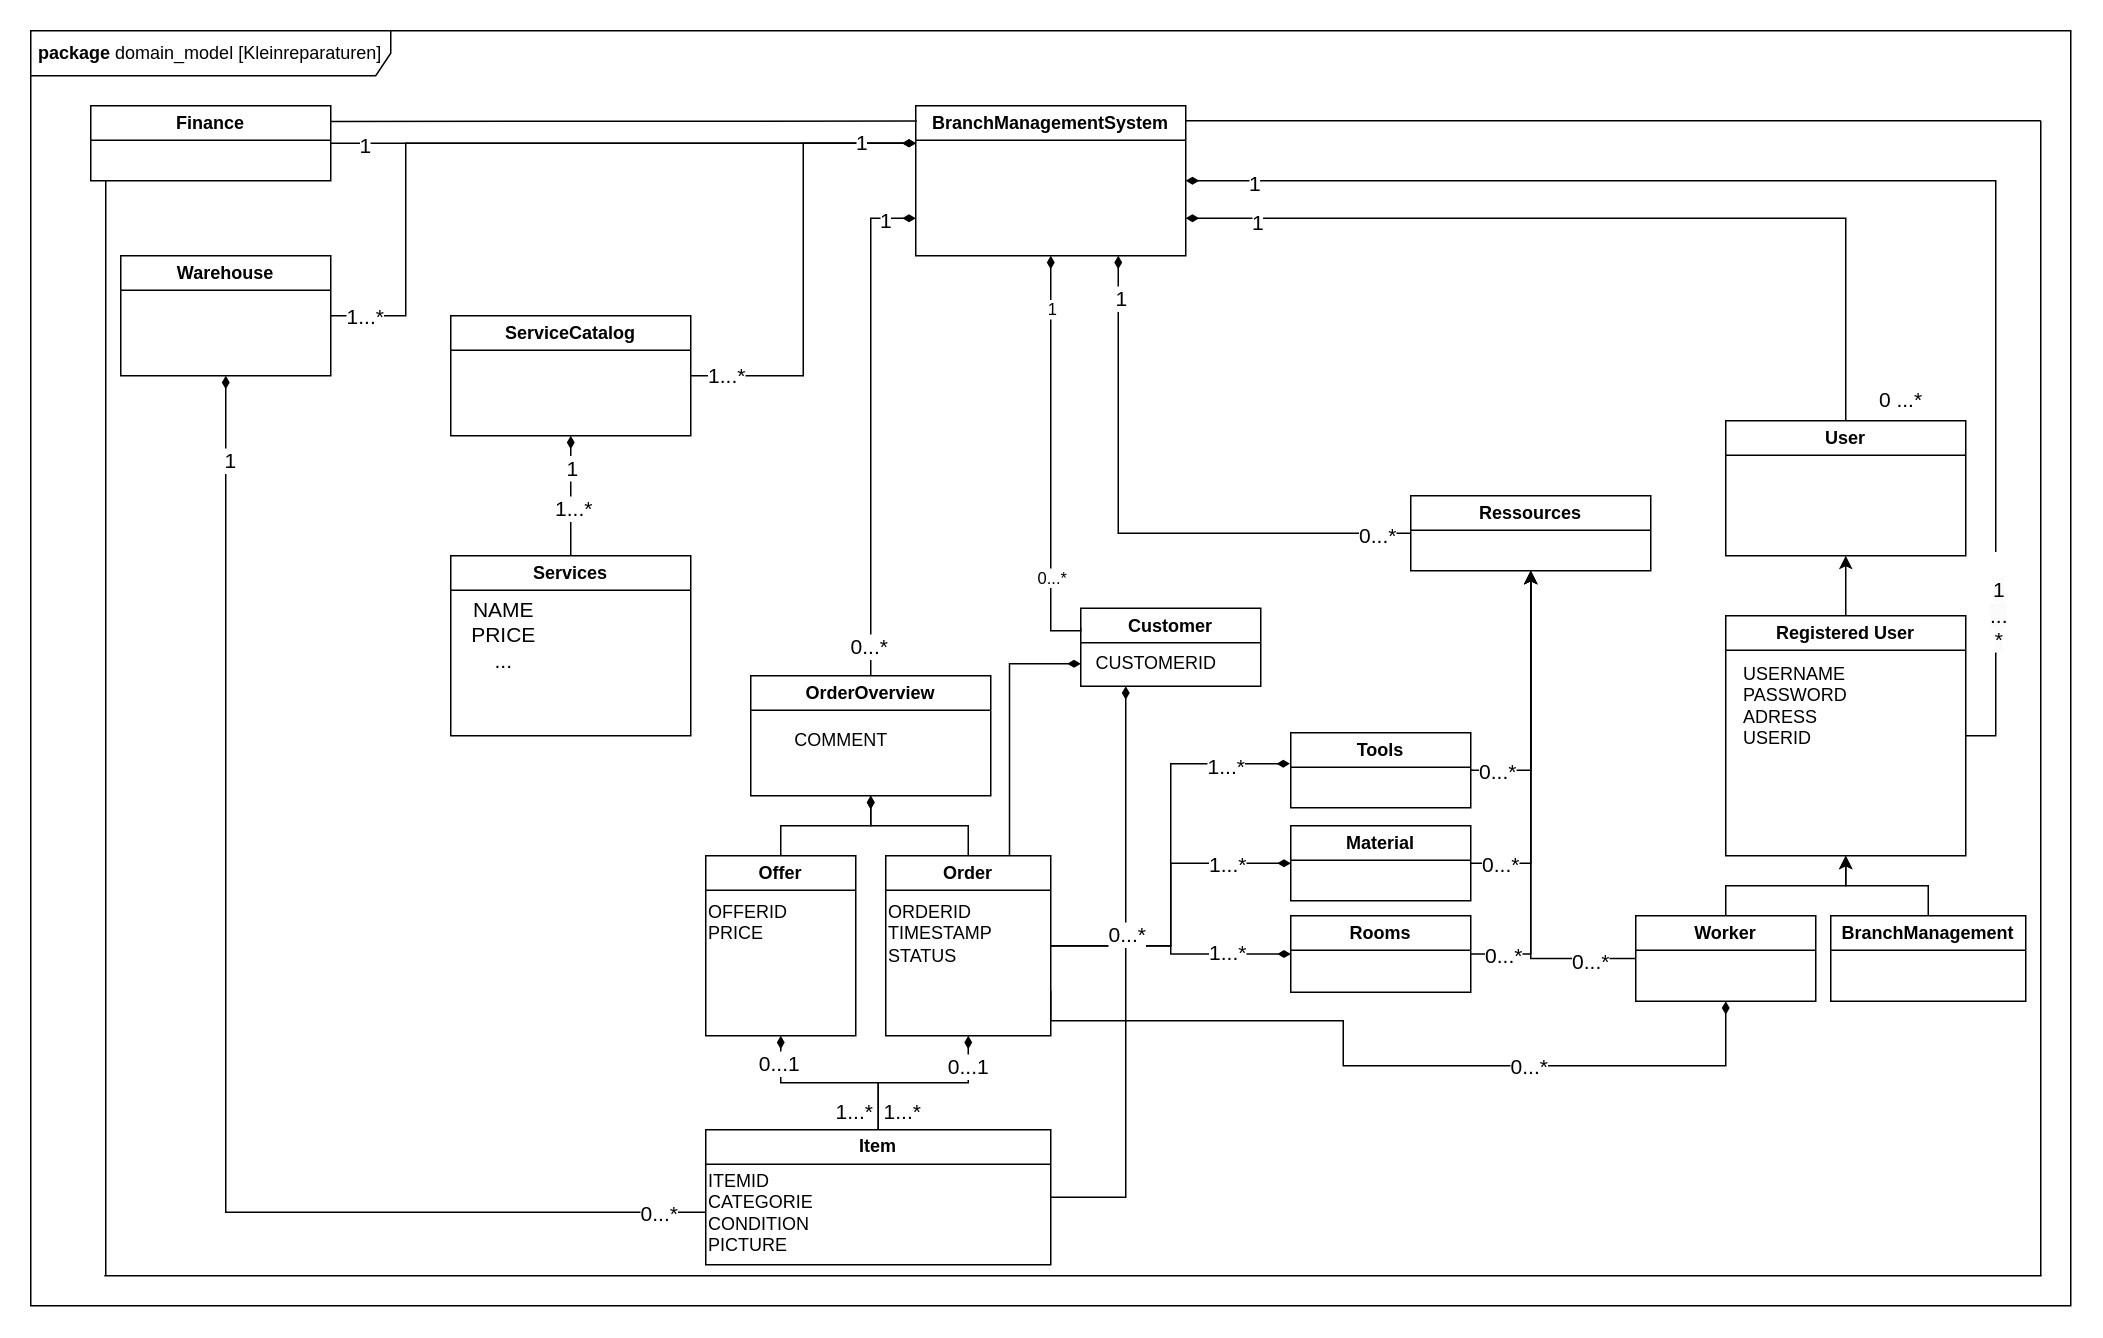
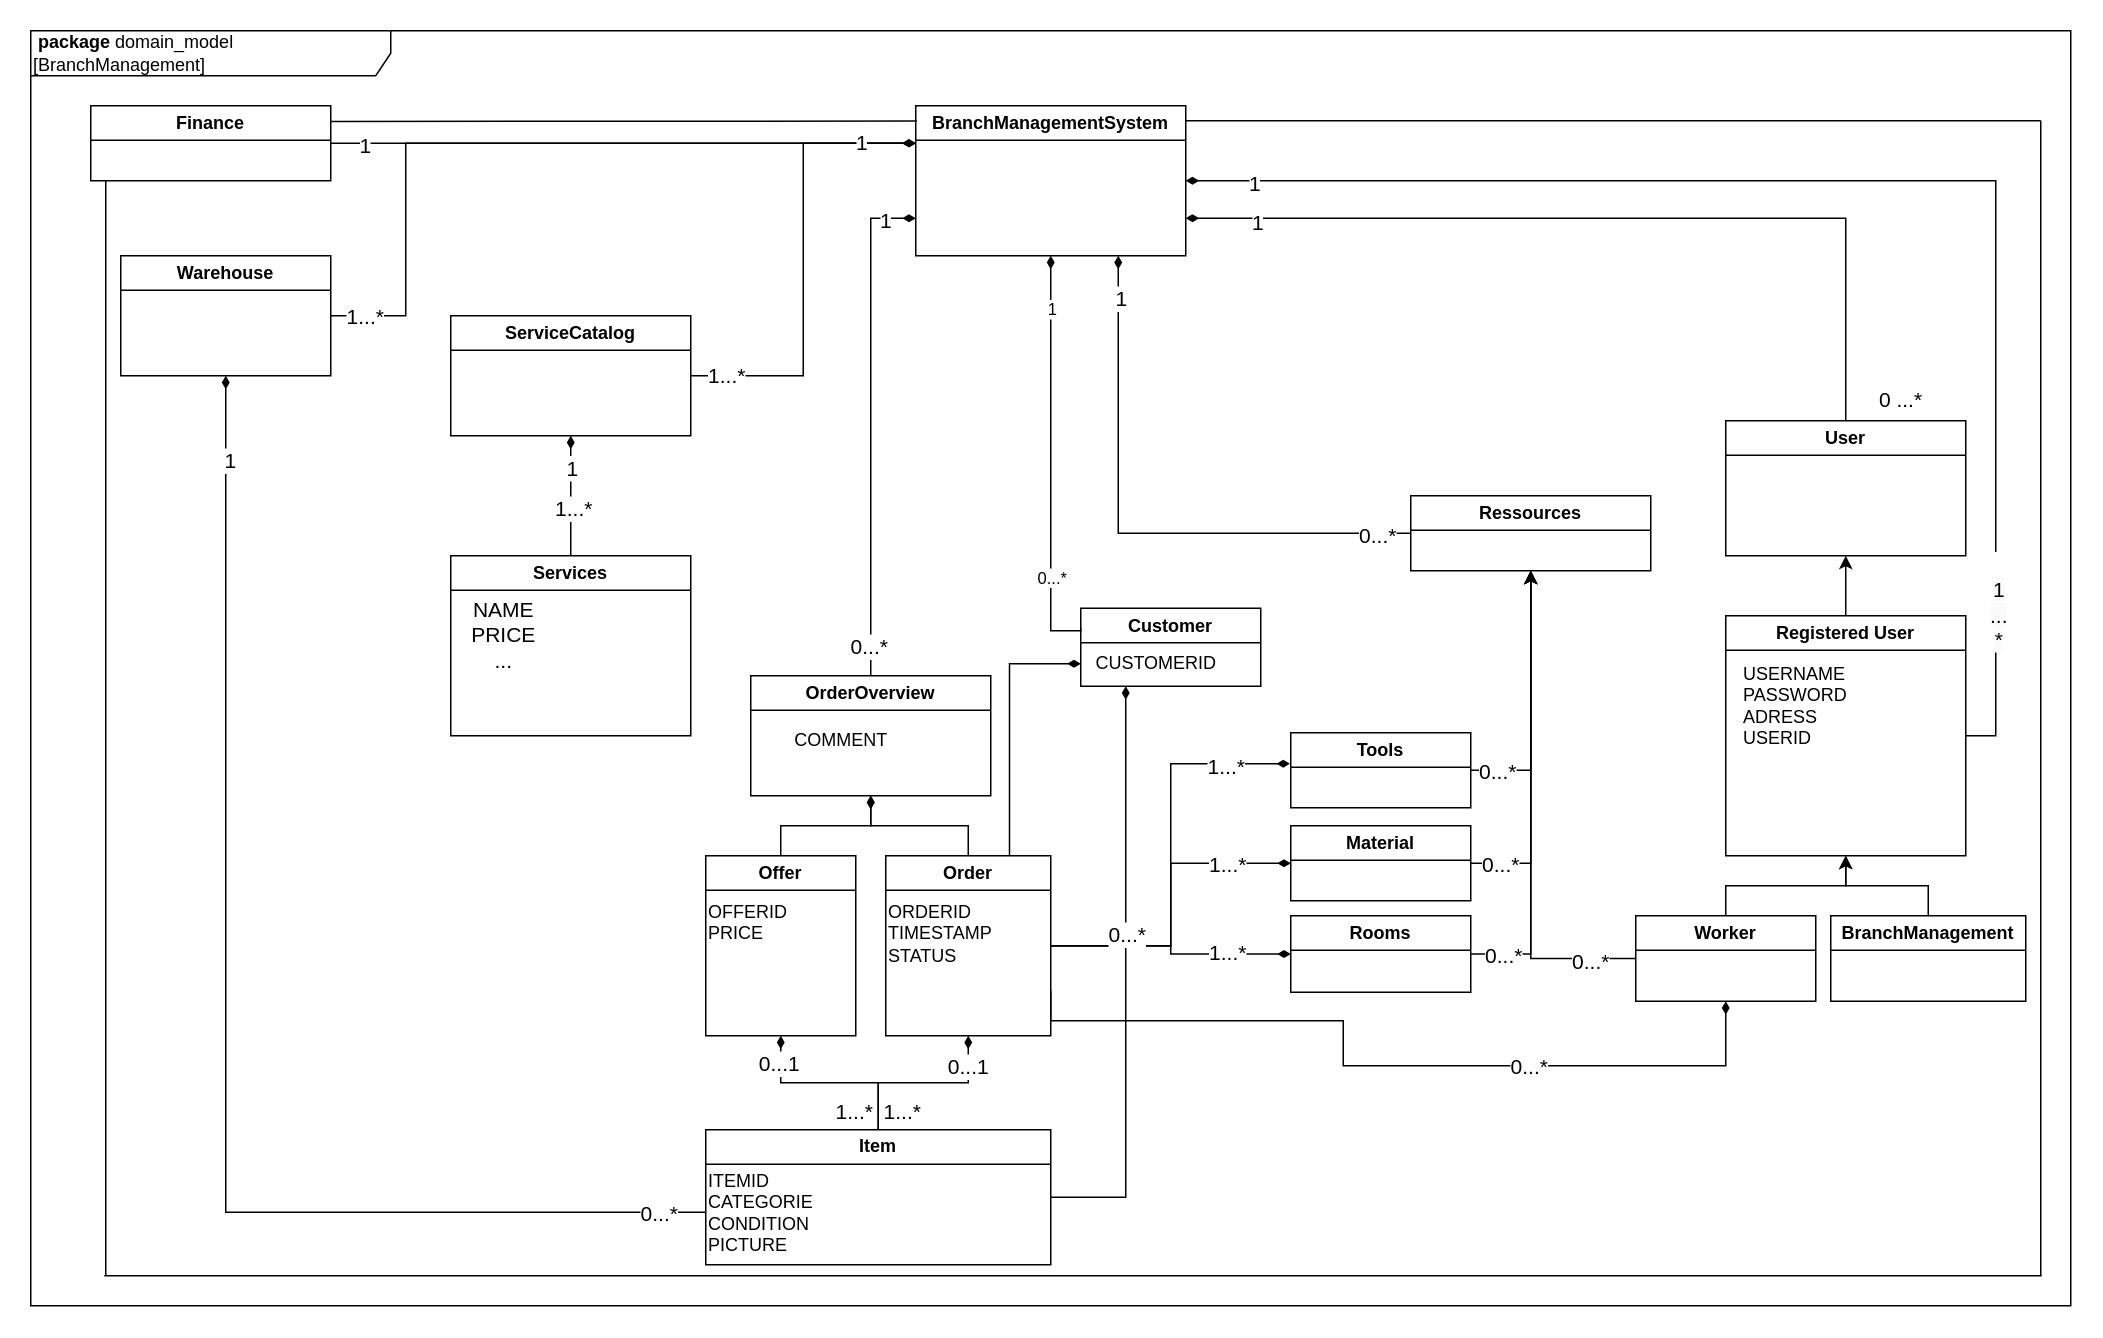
node "package domain_model [Kleinreparaturen]": label "package domain_model [Kleinreparaturen]" -> "package domain_model [BranchManagement]"
